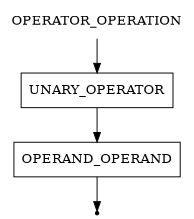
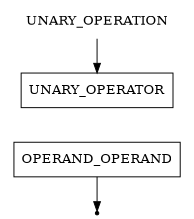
node "OPERATOR_OPERATION": label "OPERATOR_OPERATION" -> "UNARY_OPERATION"
edge "UNARY_OPERATOR" -> "OPERAND_OPERAND": removed
